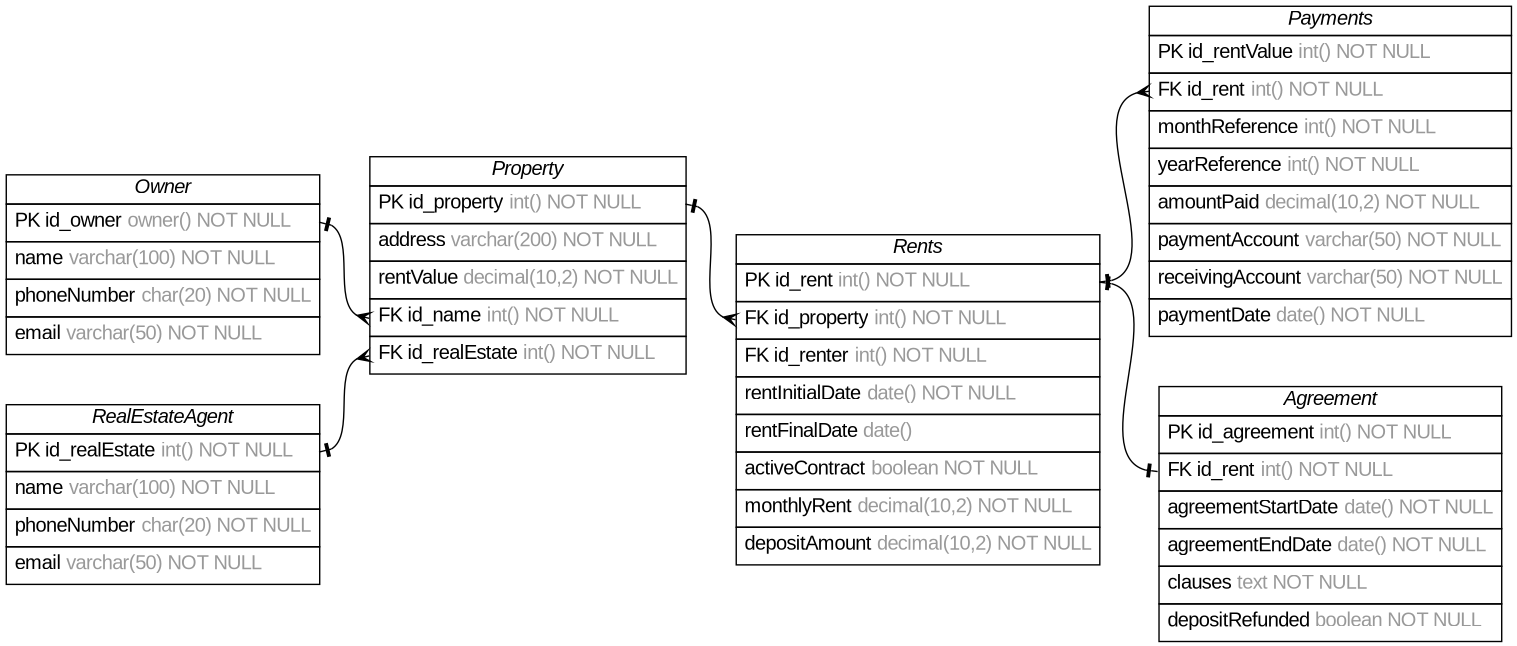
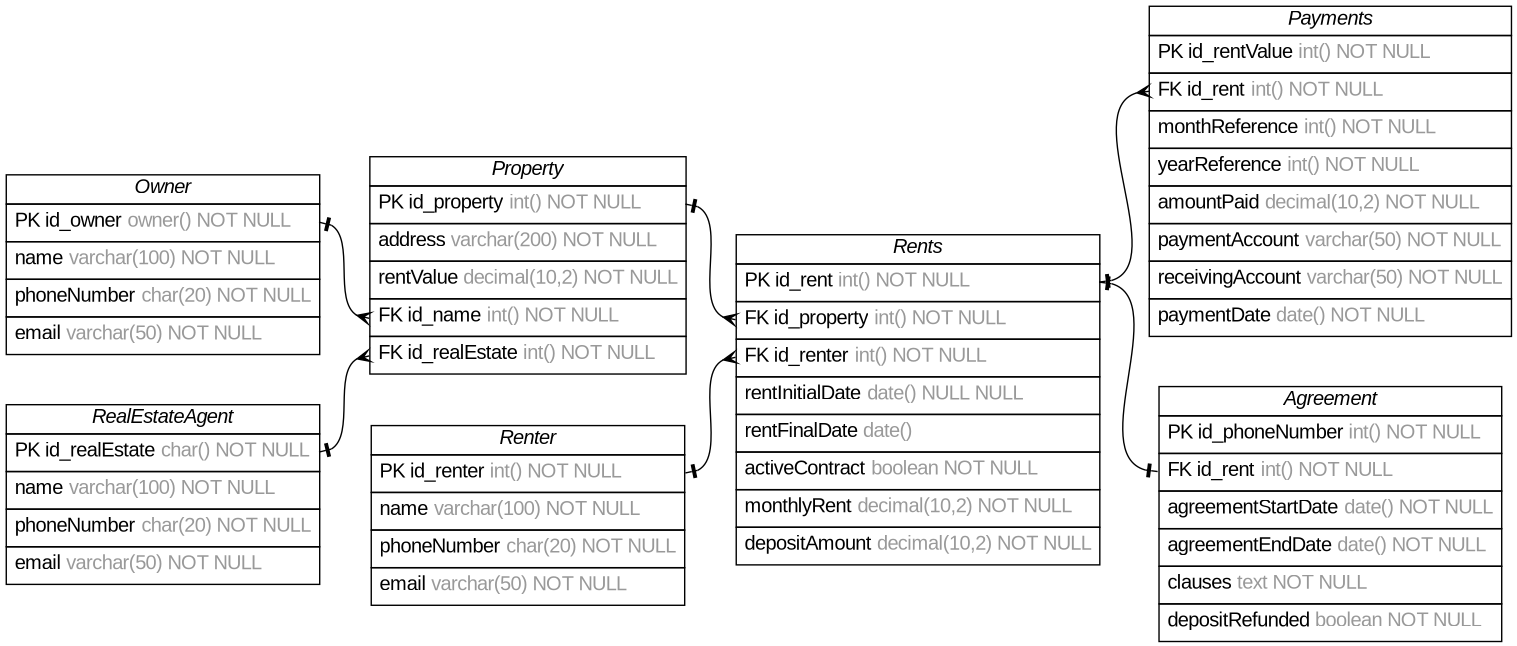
node "Rents": text "date() NOT NULL" -> "date() NULL NULL"
node "Agreement": text "PK id_agreement" -> "PK id_phoneNumber"
node "RealEstateAgent": text "int() NOT NULL" -> "char() NOT NULL"
node "Renter": added
